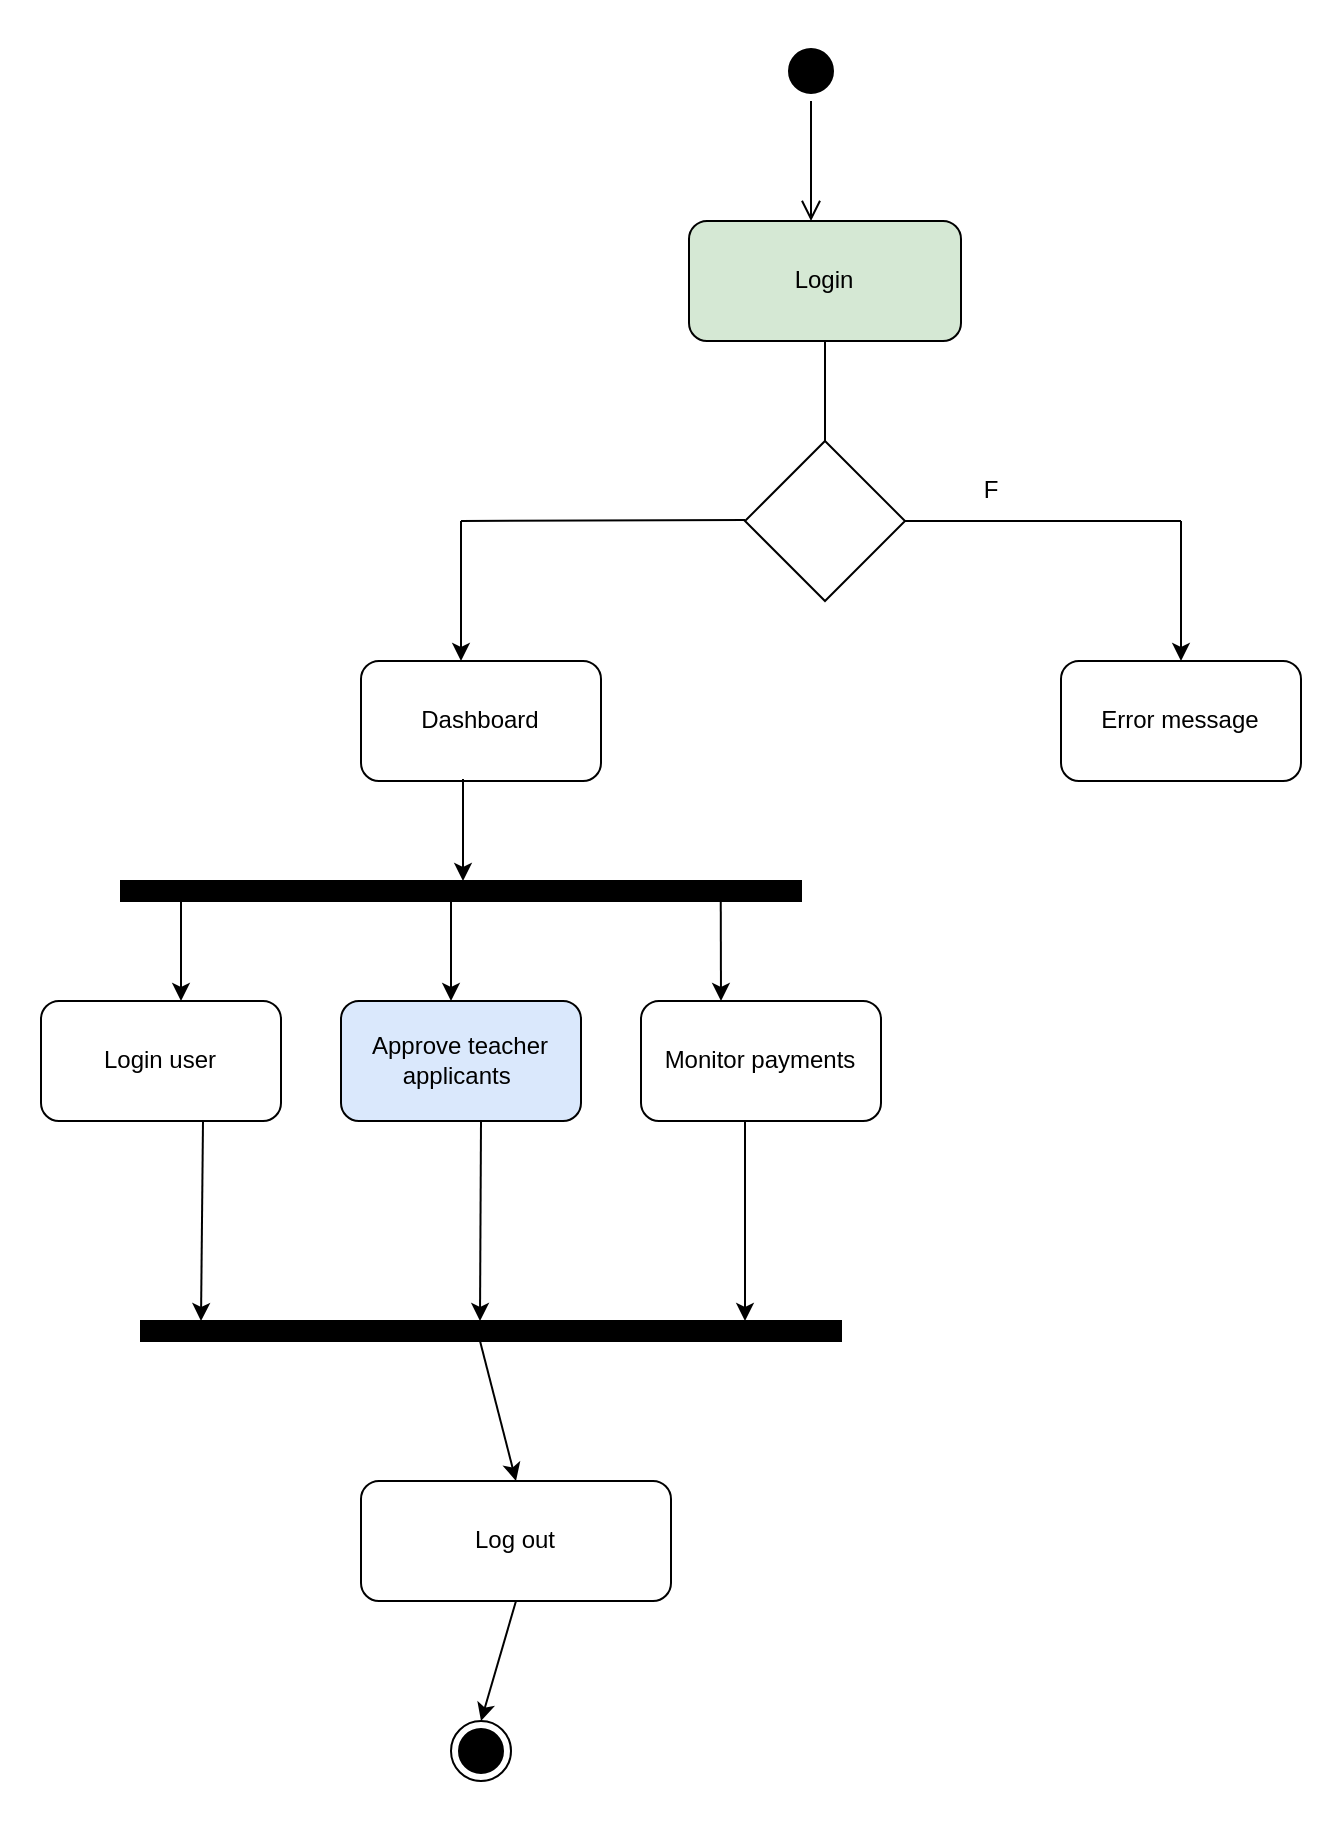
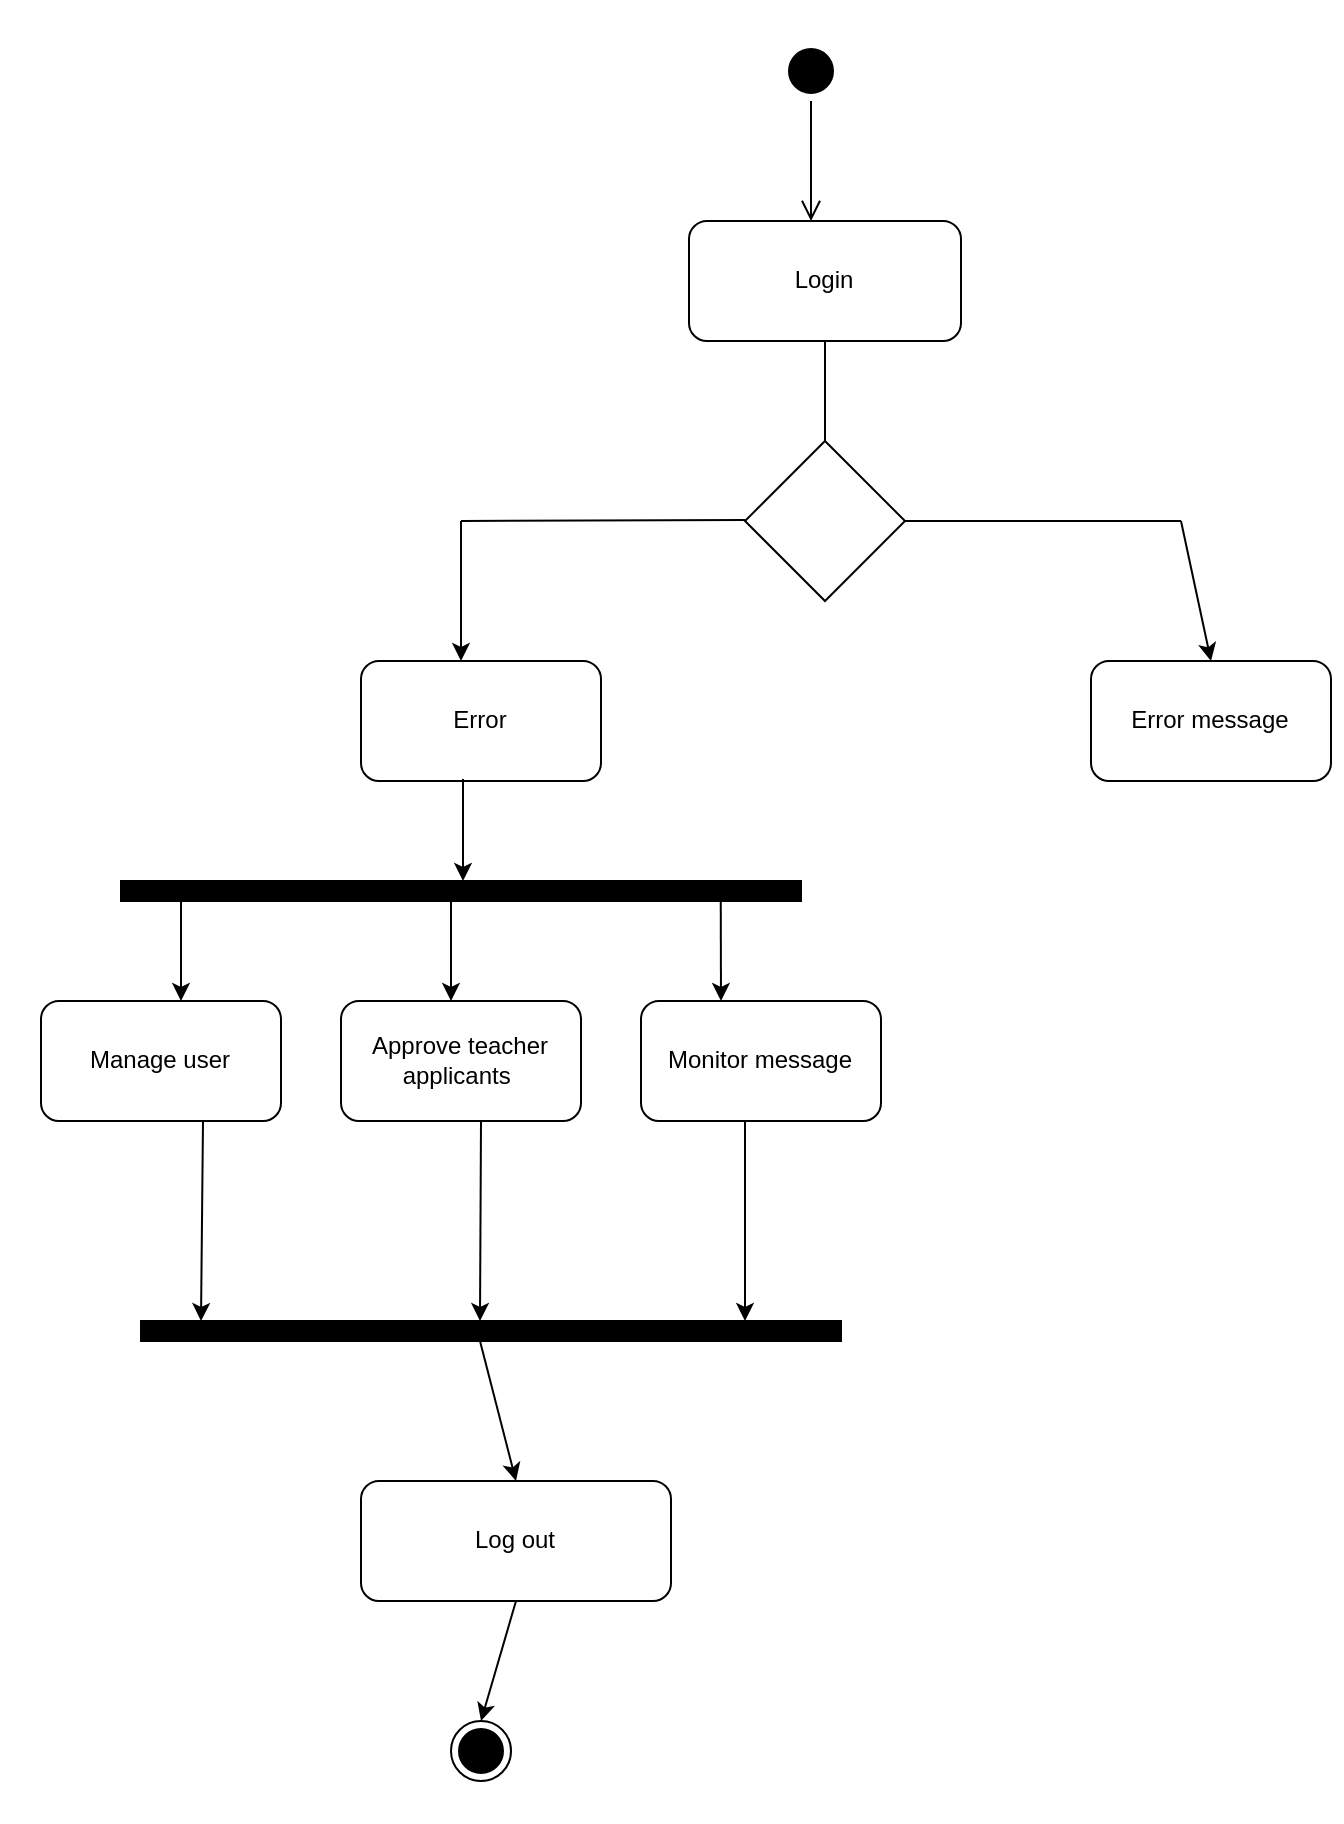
node "Login": fillcolor #d5e8d4 -> #ffffff
node "F": removed
node "Dashboard": label "Dashboard" -> "Error"
node "Error message": moved (1181, 721) -> (1211, 721)
node "Login user": label "Login user" -> "Manage user"
node "Approve teacher applicants": fillcolor #dae8fc -> #ffffff
node "Monitor payments": label "Monitor payments" -> "Monitor message"
